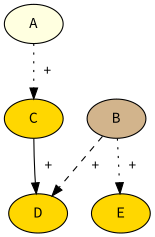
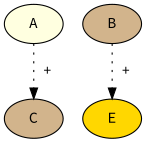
node "C": fillcolor gold -> tan
node "D": removed
